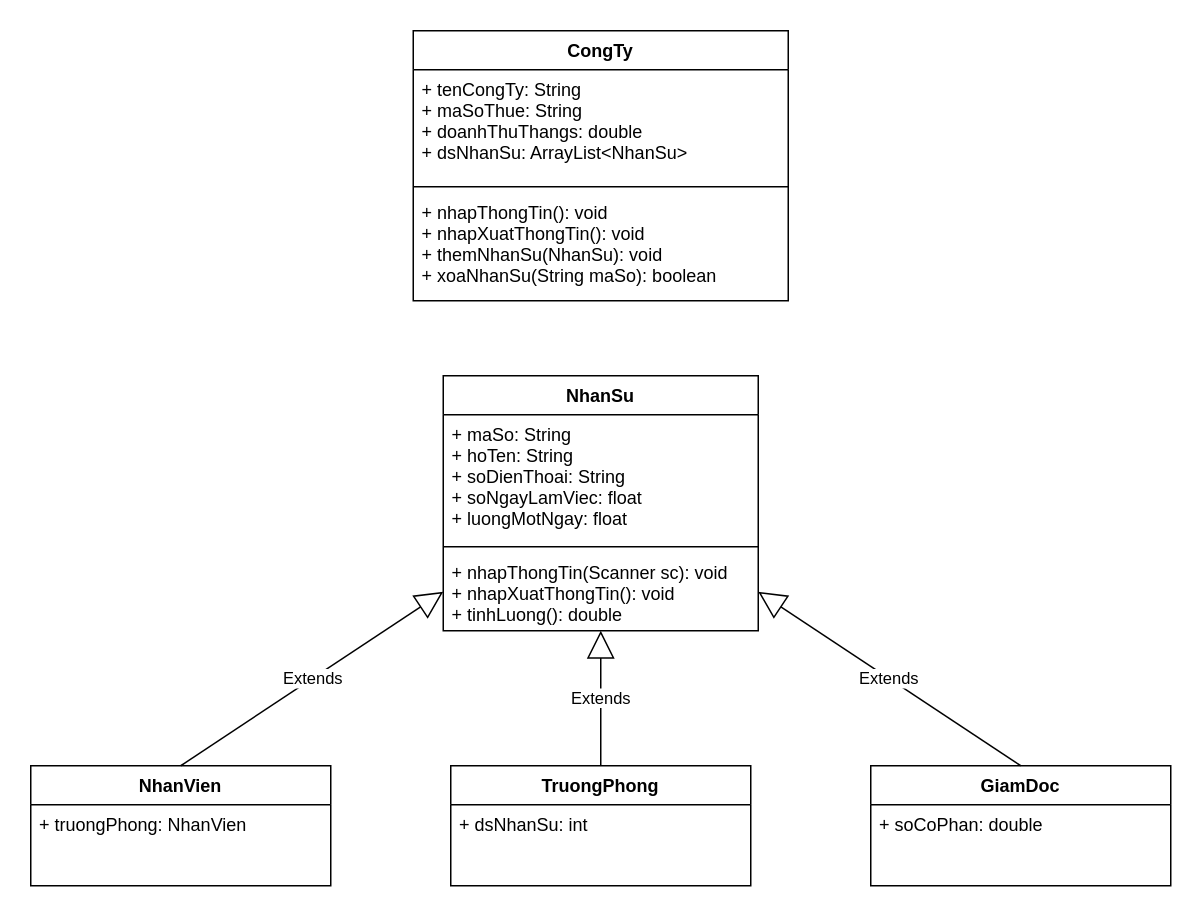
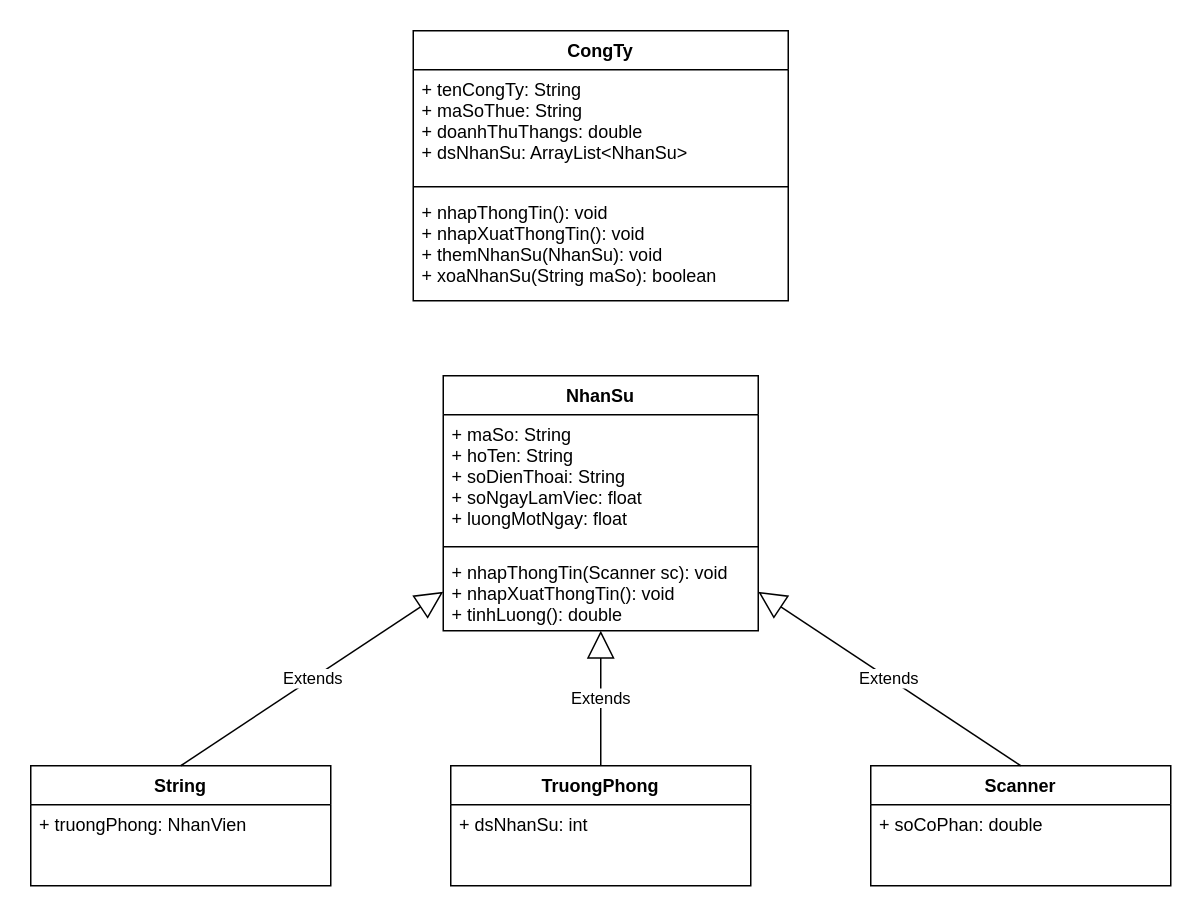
node "NhanVien": label "NhanVien" -> "String"
node "GiamDoc": label "GiamDoc" -> "Scanner"
